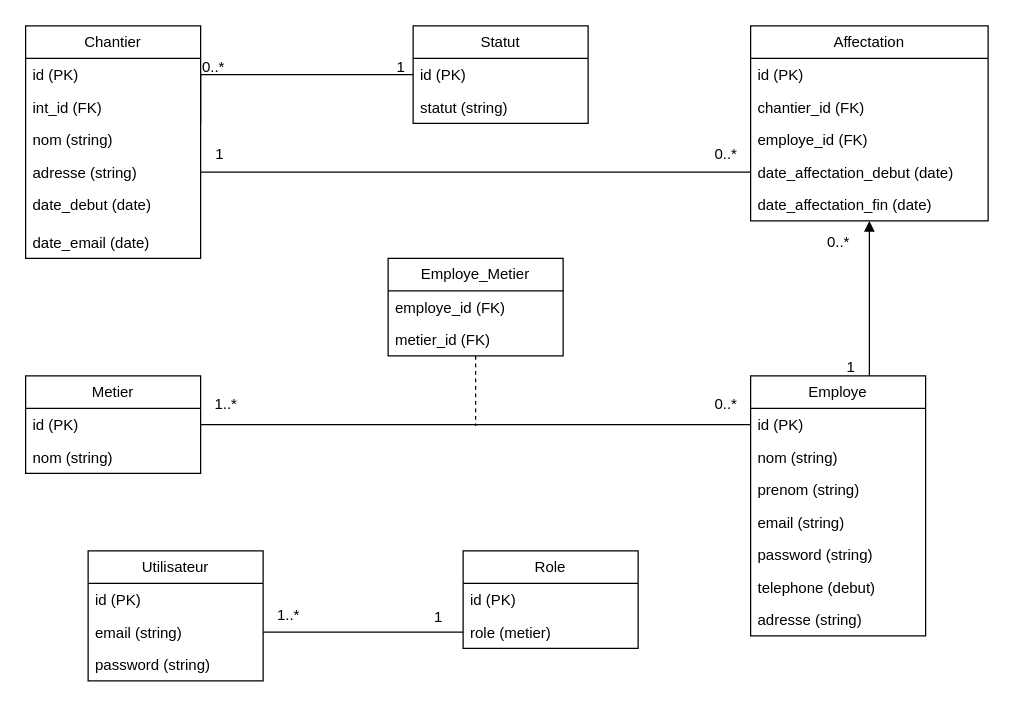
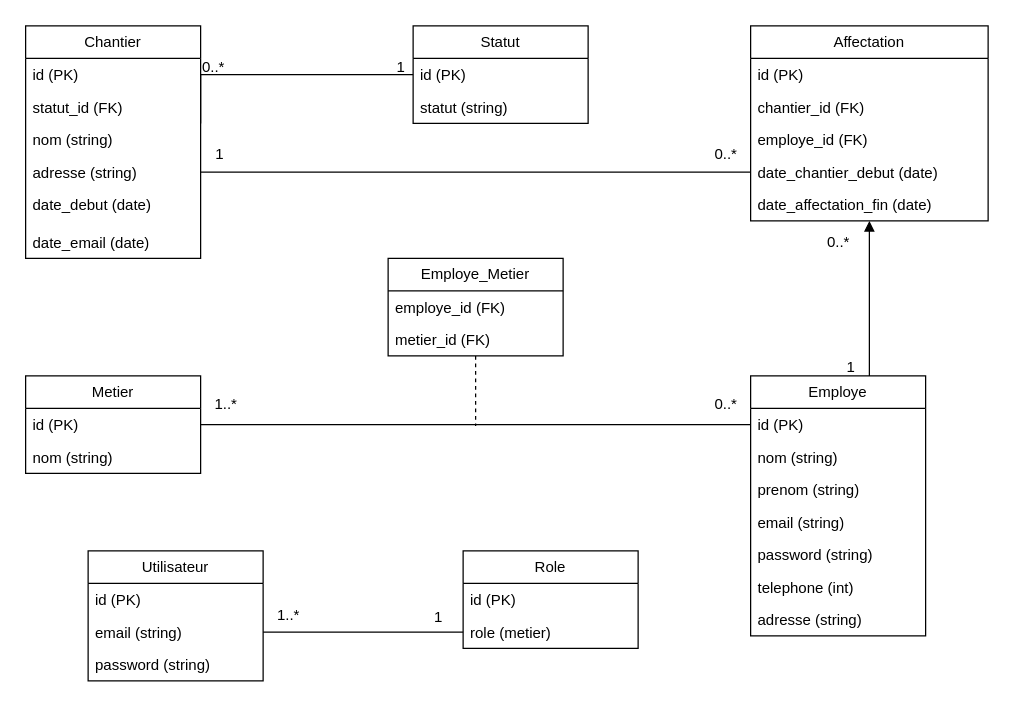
node "int_id (FK)": label "int_id (FK)" -> "statut_id (FK)"
node "date_affectation_debut (date)": label "date_affectation_debut (date)" -> "date_chantier_debut (date)"
node "telephone (debut)": label "telephone (debut)" -> "telephone (int)"
